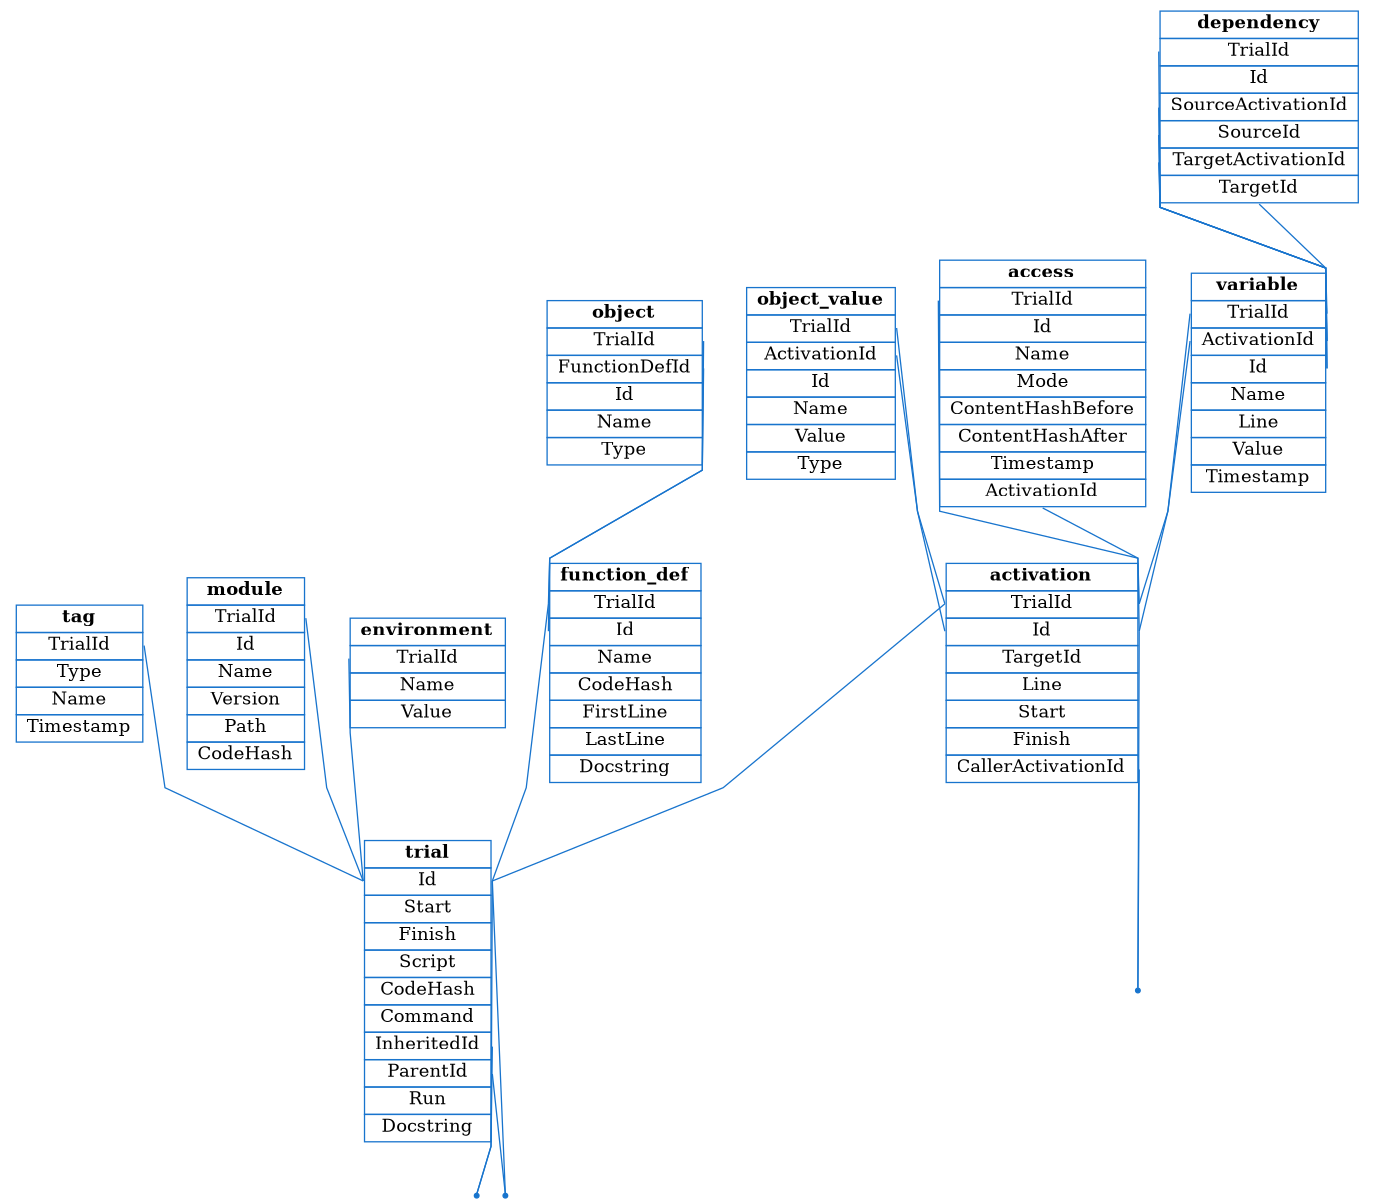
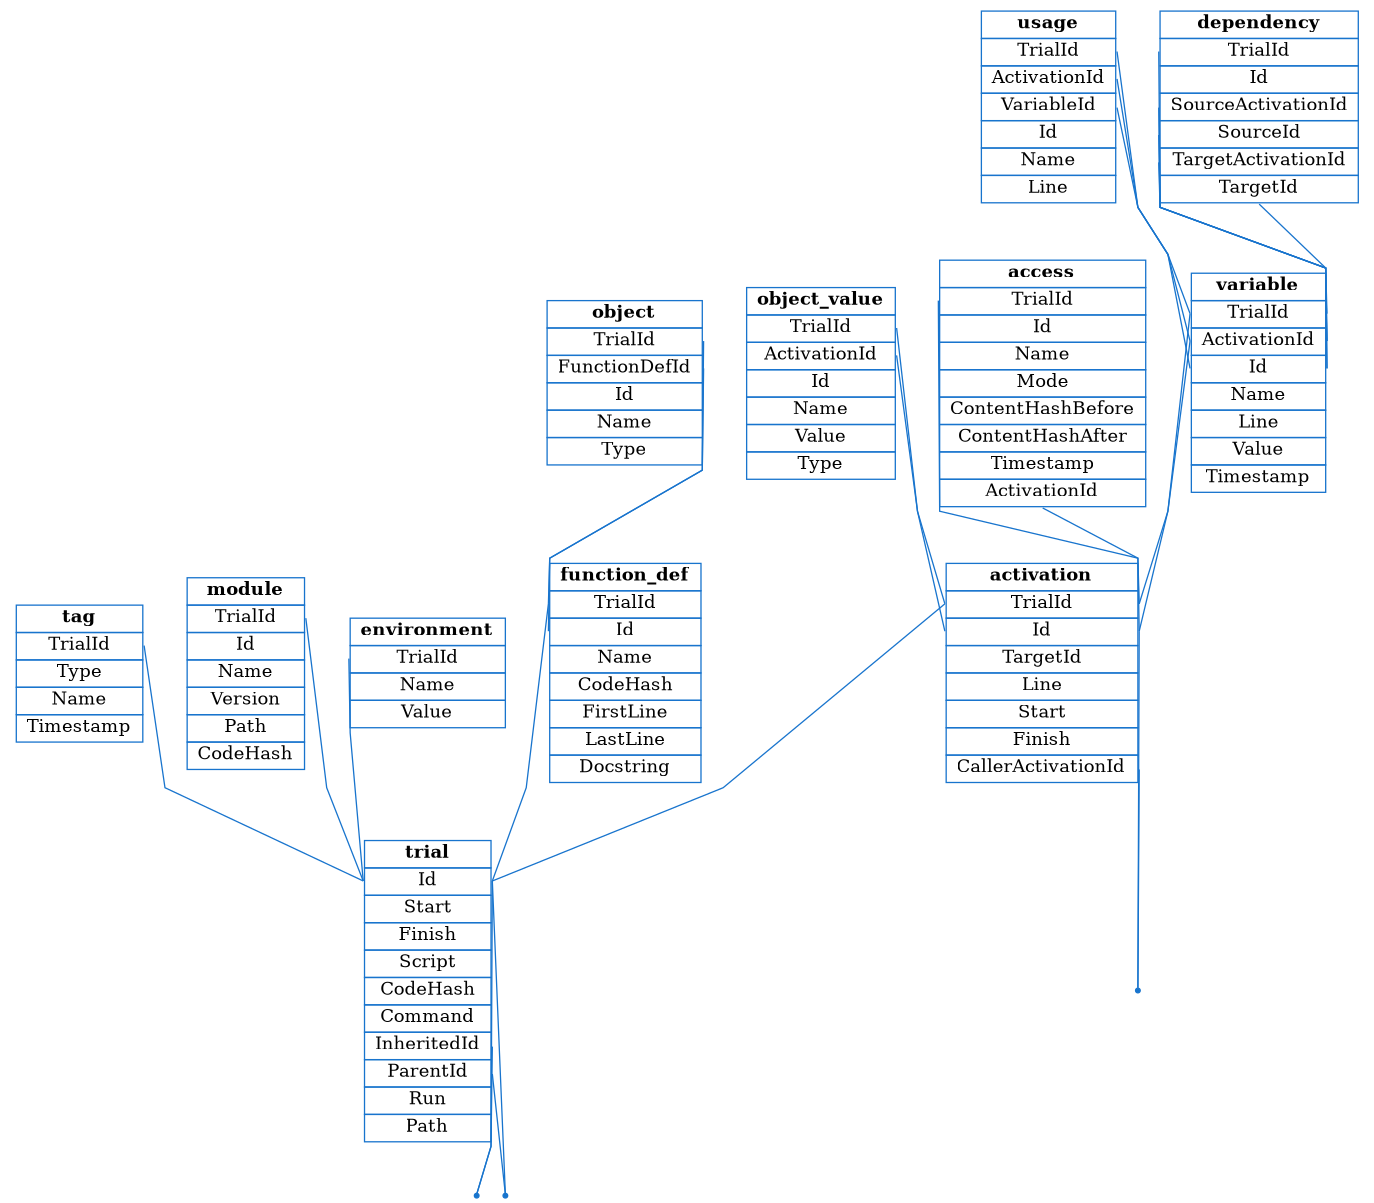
node "usage": added
node "trial": text "Docstring" -> "Path"
